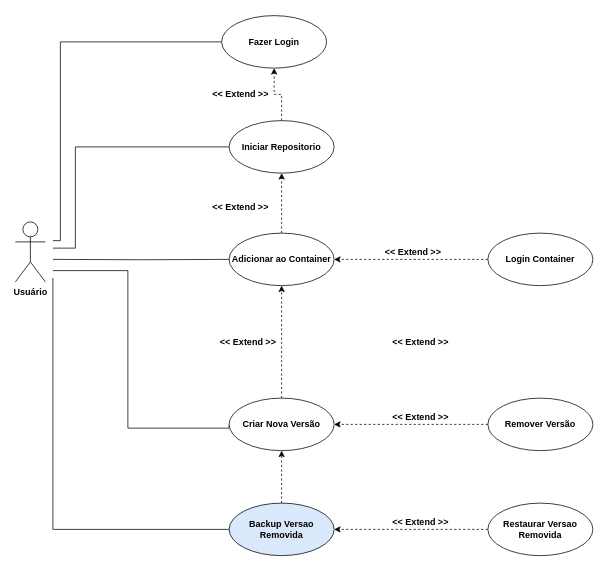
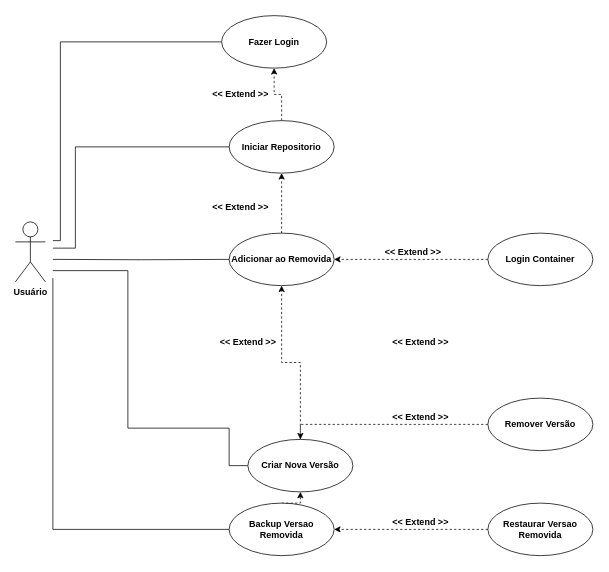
node "Adicionar ao Container": label "Adicionar ao Container" -> "Adicionar ao Removida"
node "Criar Nova Versão": moved (282, 424) -> (300, 465)
node "Backup Versao Removida": fillcolor #dae8fc -> #ffffff
